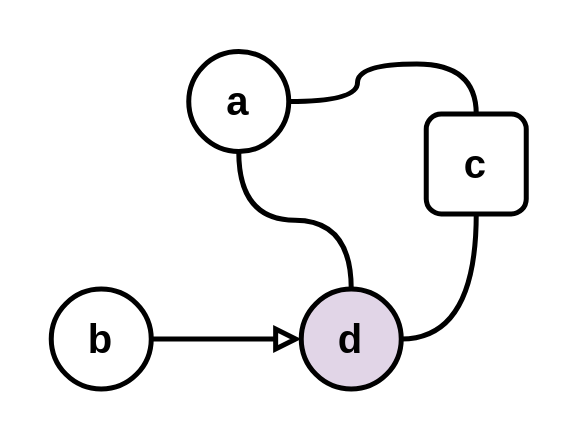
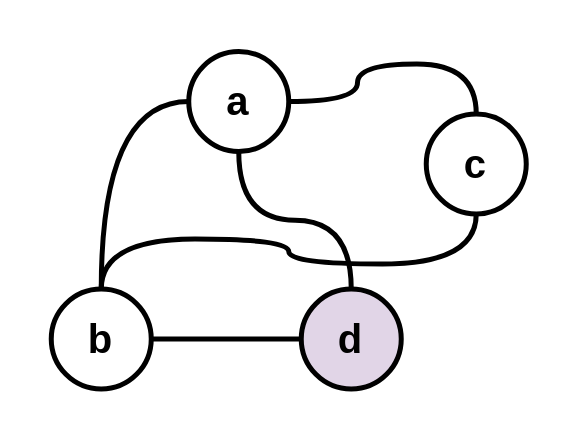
node "c": shape rounded rectangle -> ellipse
edge "a" -- "b": added
edge "c" -- "d": now "c" -- "b"
edge "b" -> "d": arrowhead block -> none
